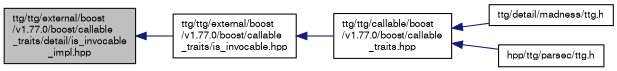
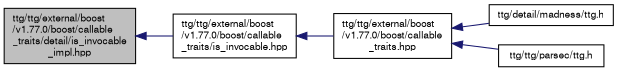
node "ttg/ttg/callable/boost /v1.77.0/boost/callable _traits.hpp": label "ttg/ttg/callable/boost /v1.77.0/boost/callable _traits.hpp" -> "ttg/ttg/external/boost /v1.77.0/boost/callable _traits.hpp"
node "hpp/ttg/parsec/ttg.h": label "hpp/ttg/parsec/ttg.h" -> "ttg/ttg/parsec/ttg.h"
